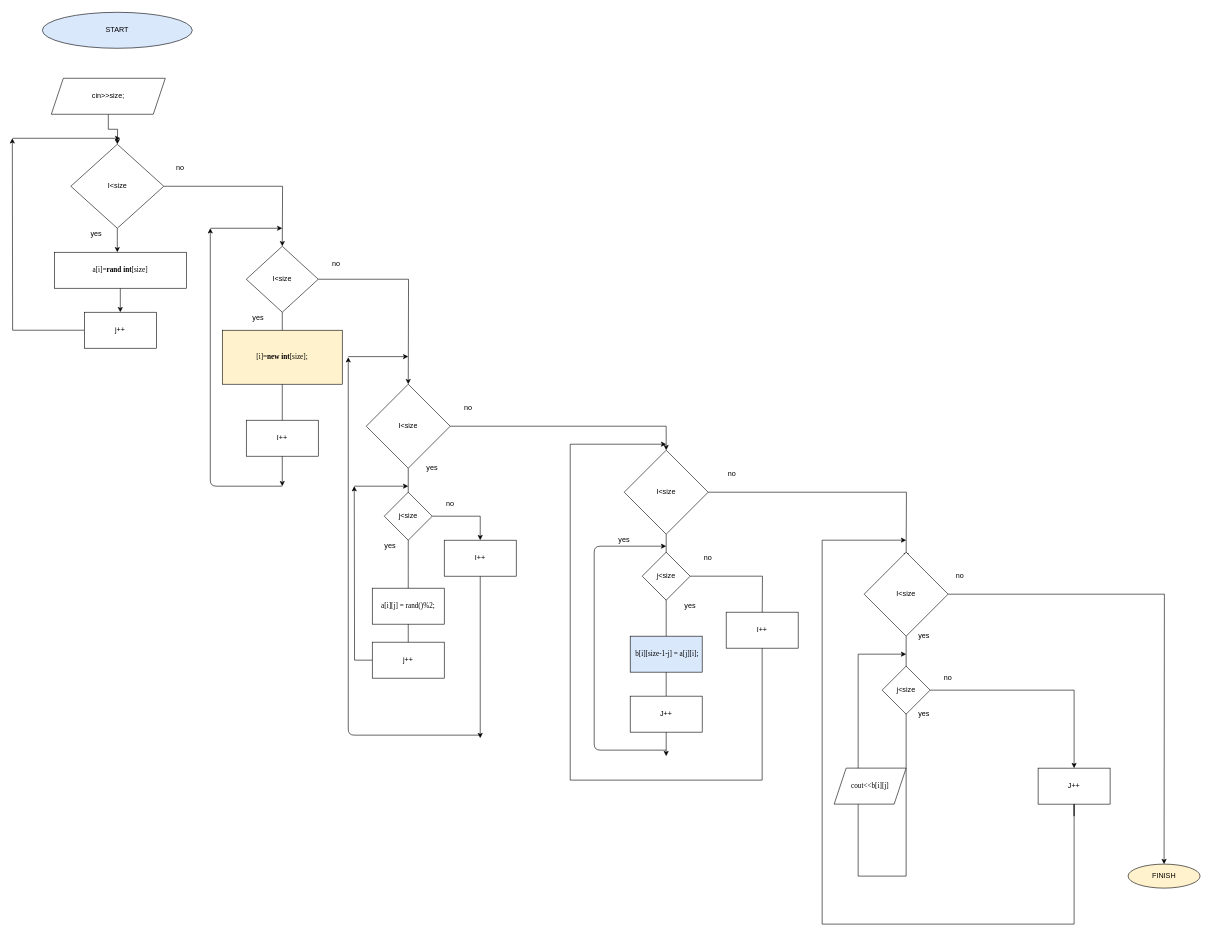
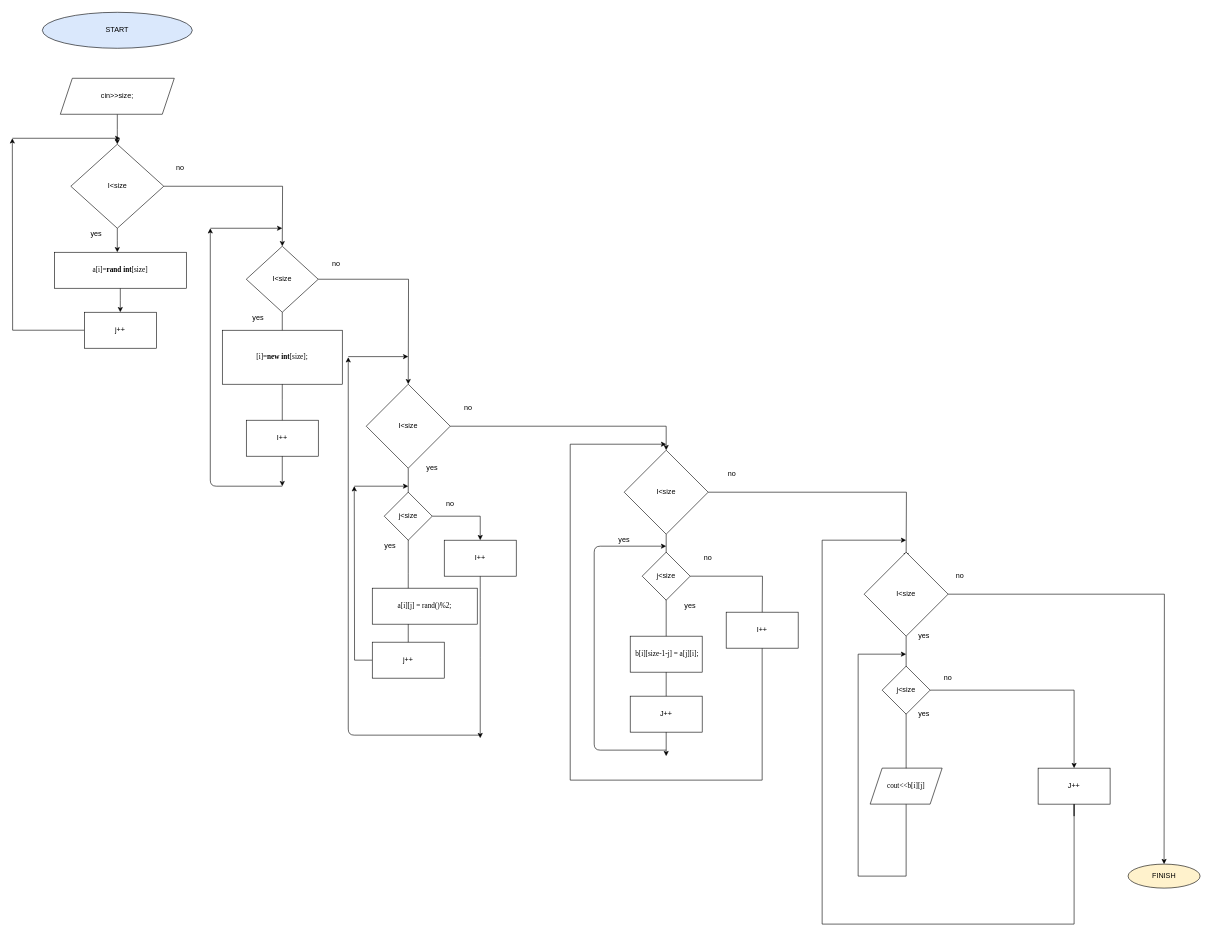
node "cin>>size;": moved (108, 96) -> (117, 96)
node "[i]=new int[size];": fillcolor #fff2cc -> #ffffff
node "a[i][j] = rand()%2;": size 72x36 -> 105x36
node "b[i][size-1-j] = a[j][i];": fillcolor #dae8fc -> #ffffff
node "cout<<b[i][j]": moved (870, 786) -> (906, 786)
